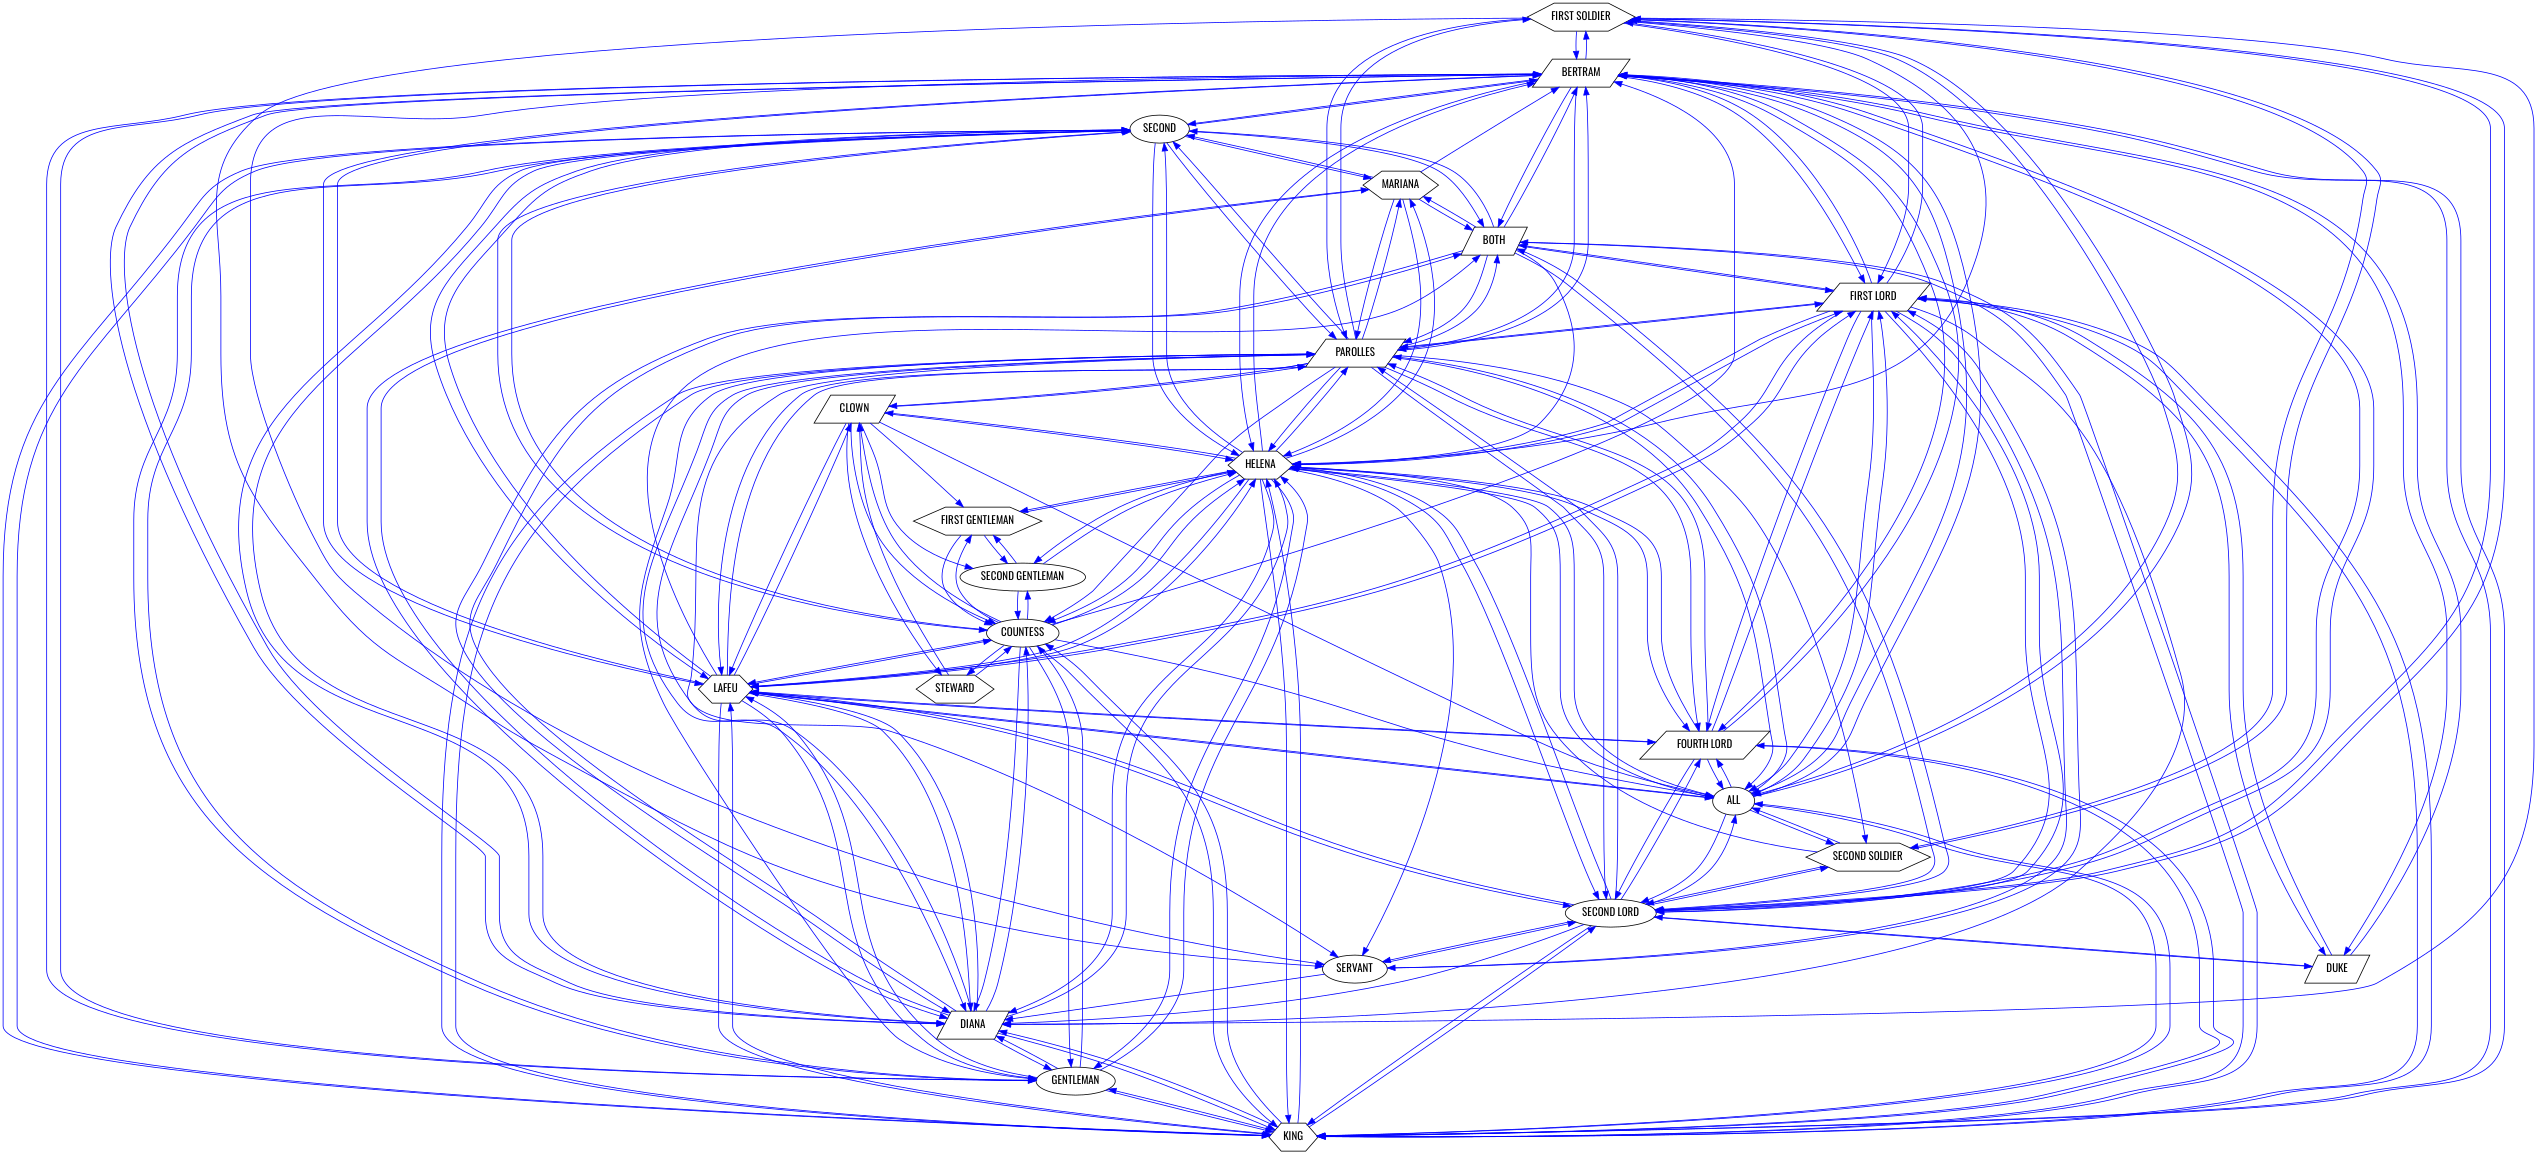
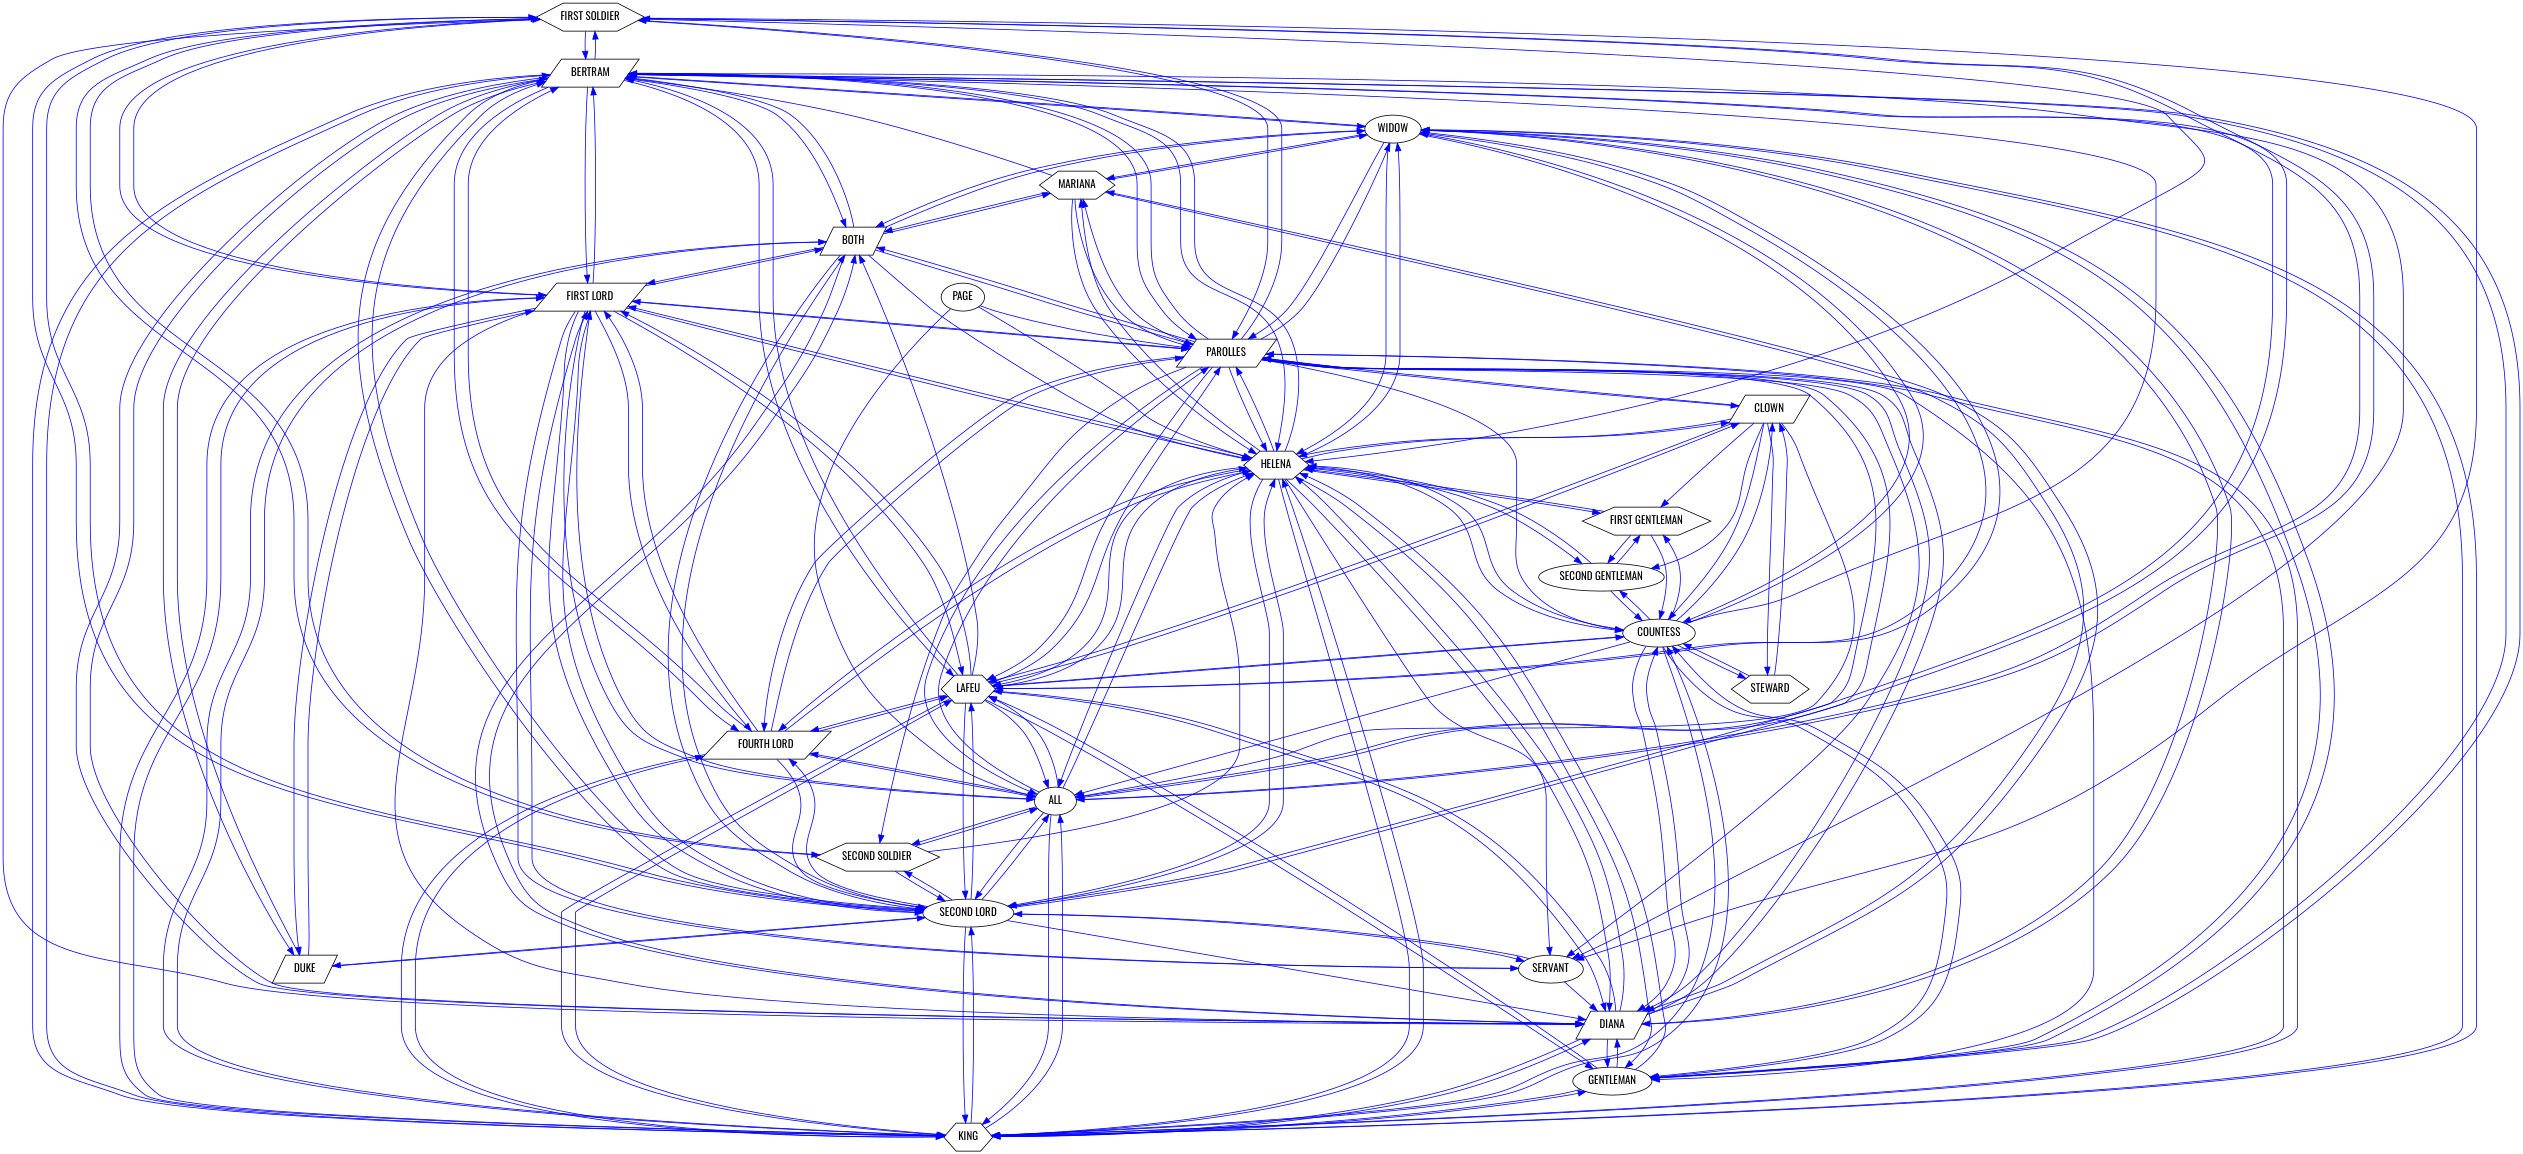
node "SECOND": label "SECOND" -> "WIDOW"
node "PAGE": added
